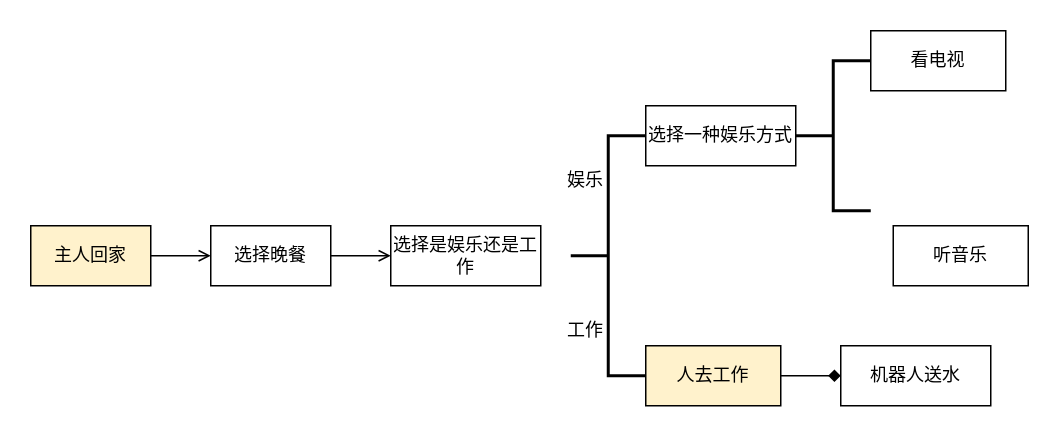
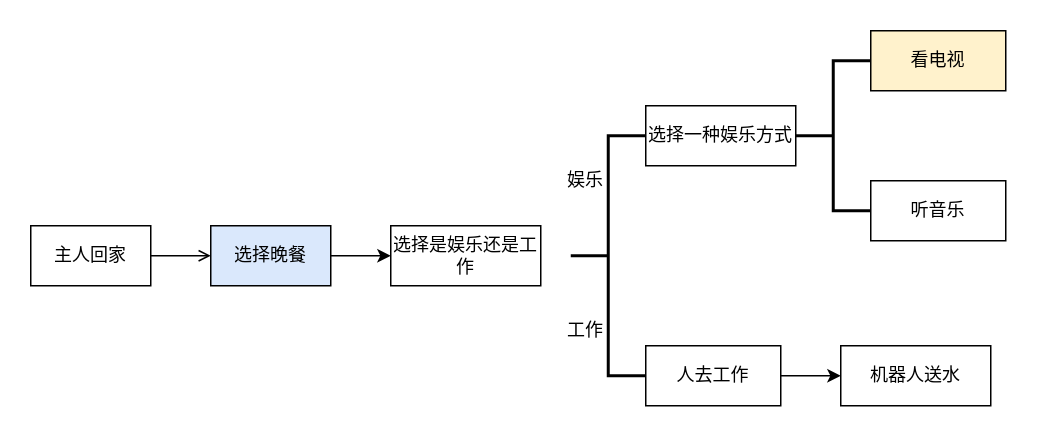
node "看电视": fillcolor #ffffff -> #fff2cc
node "主人回家": fillcolor #fff2cc -> #ffffff
node "选择晚餐": fillcolor #ffffff -> #dae8fc
edge "选择晚餐" -> "选择是娱乐还是工作": arrowhead open -> classic
node "听音乐": moved (961, 256) -> (938, 211)
node "人去工作": fillcolor #fff2cc -> #ffffff
edge "人去工作" -> "机器人送水": arrowhead diamond -> classic
